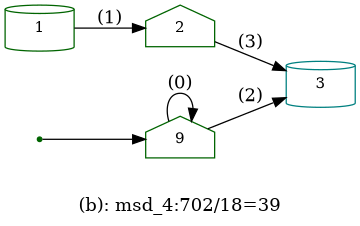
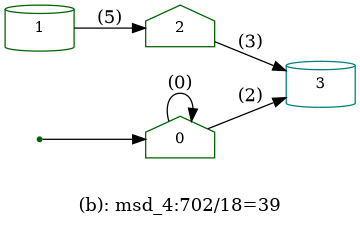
edge "1" -> "2": label "(1)" -> "(5)"
node "9": label "9" -> "0"
